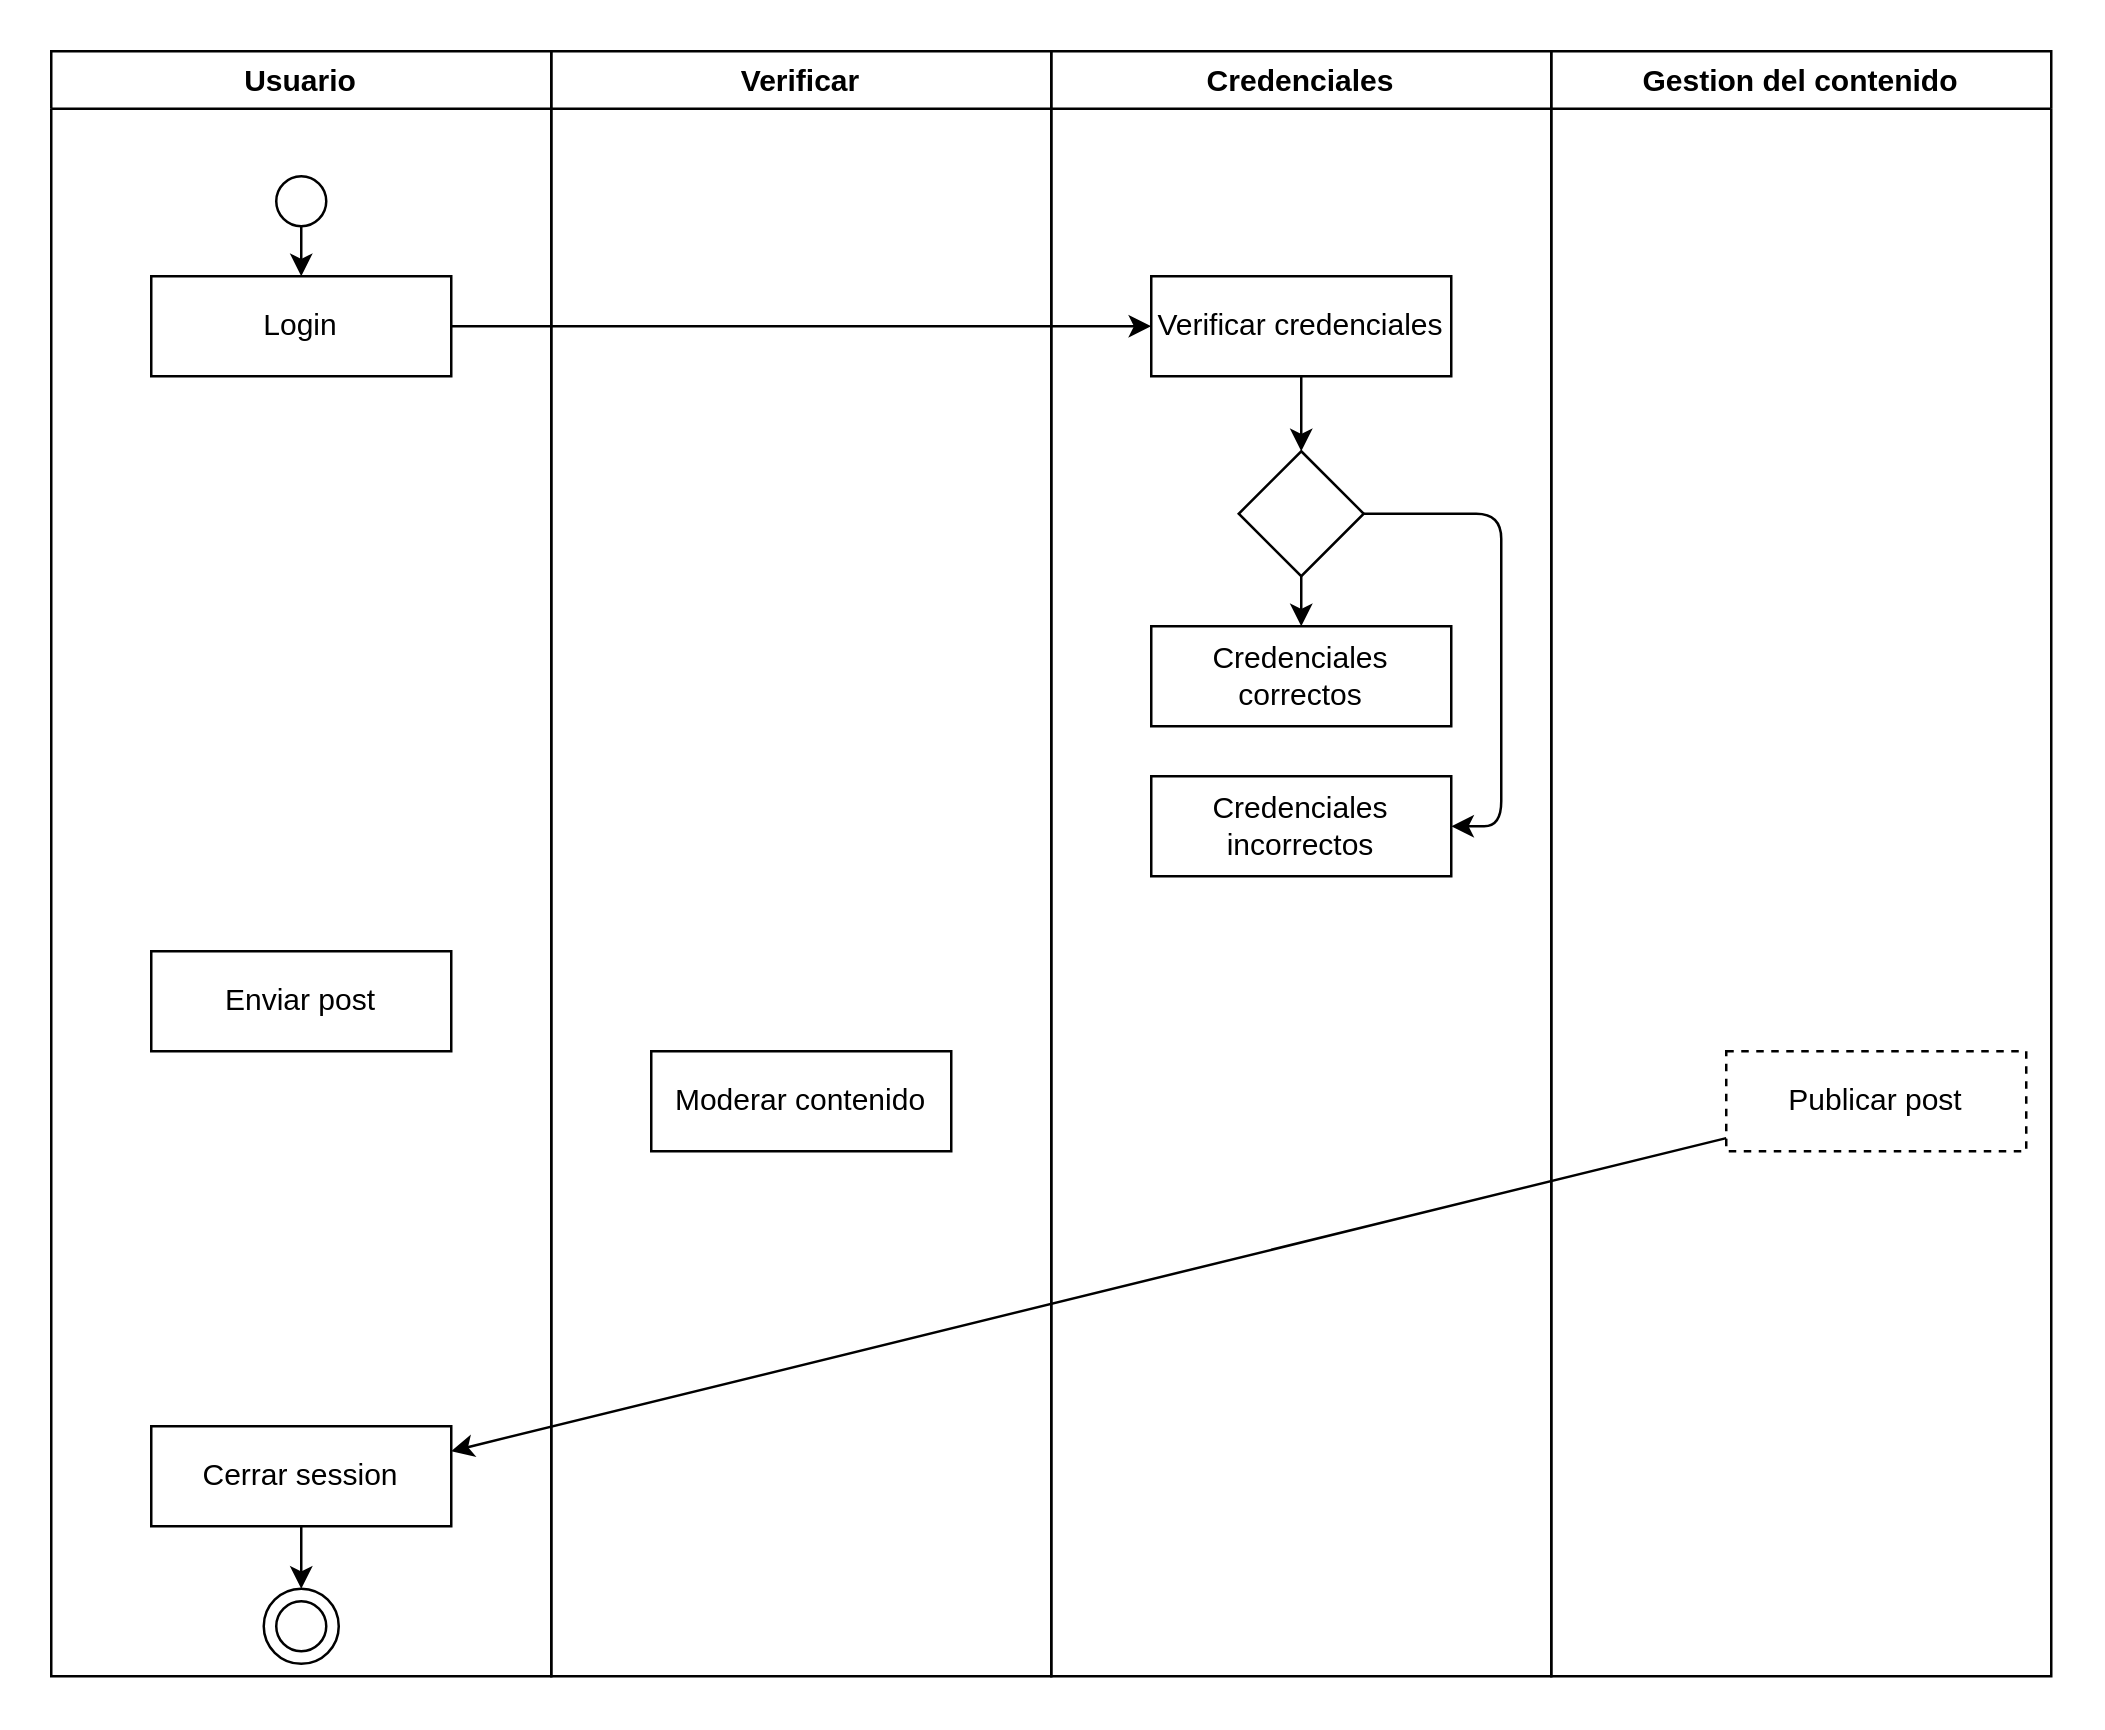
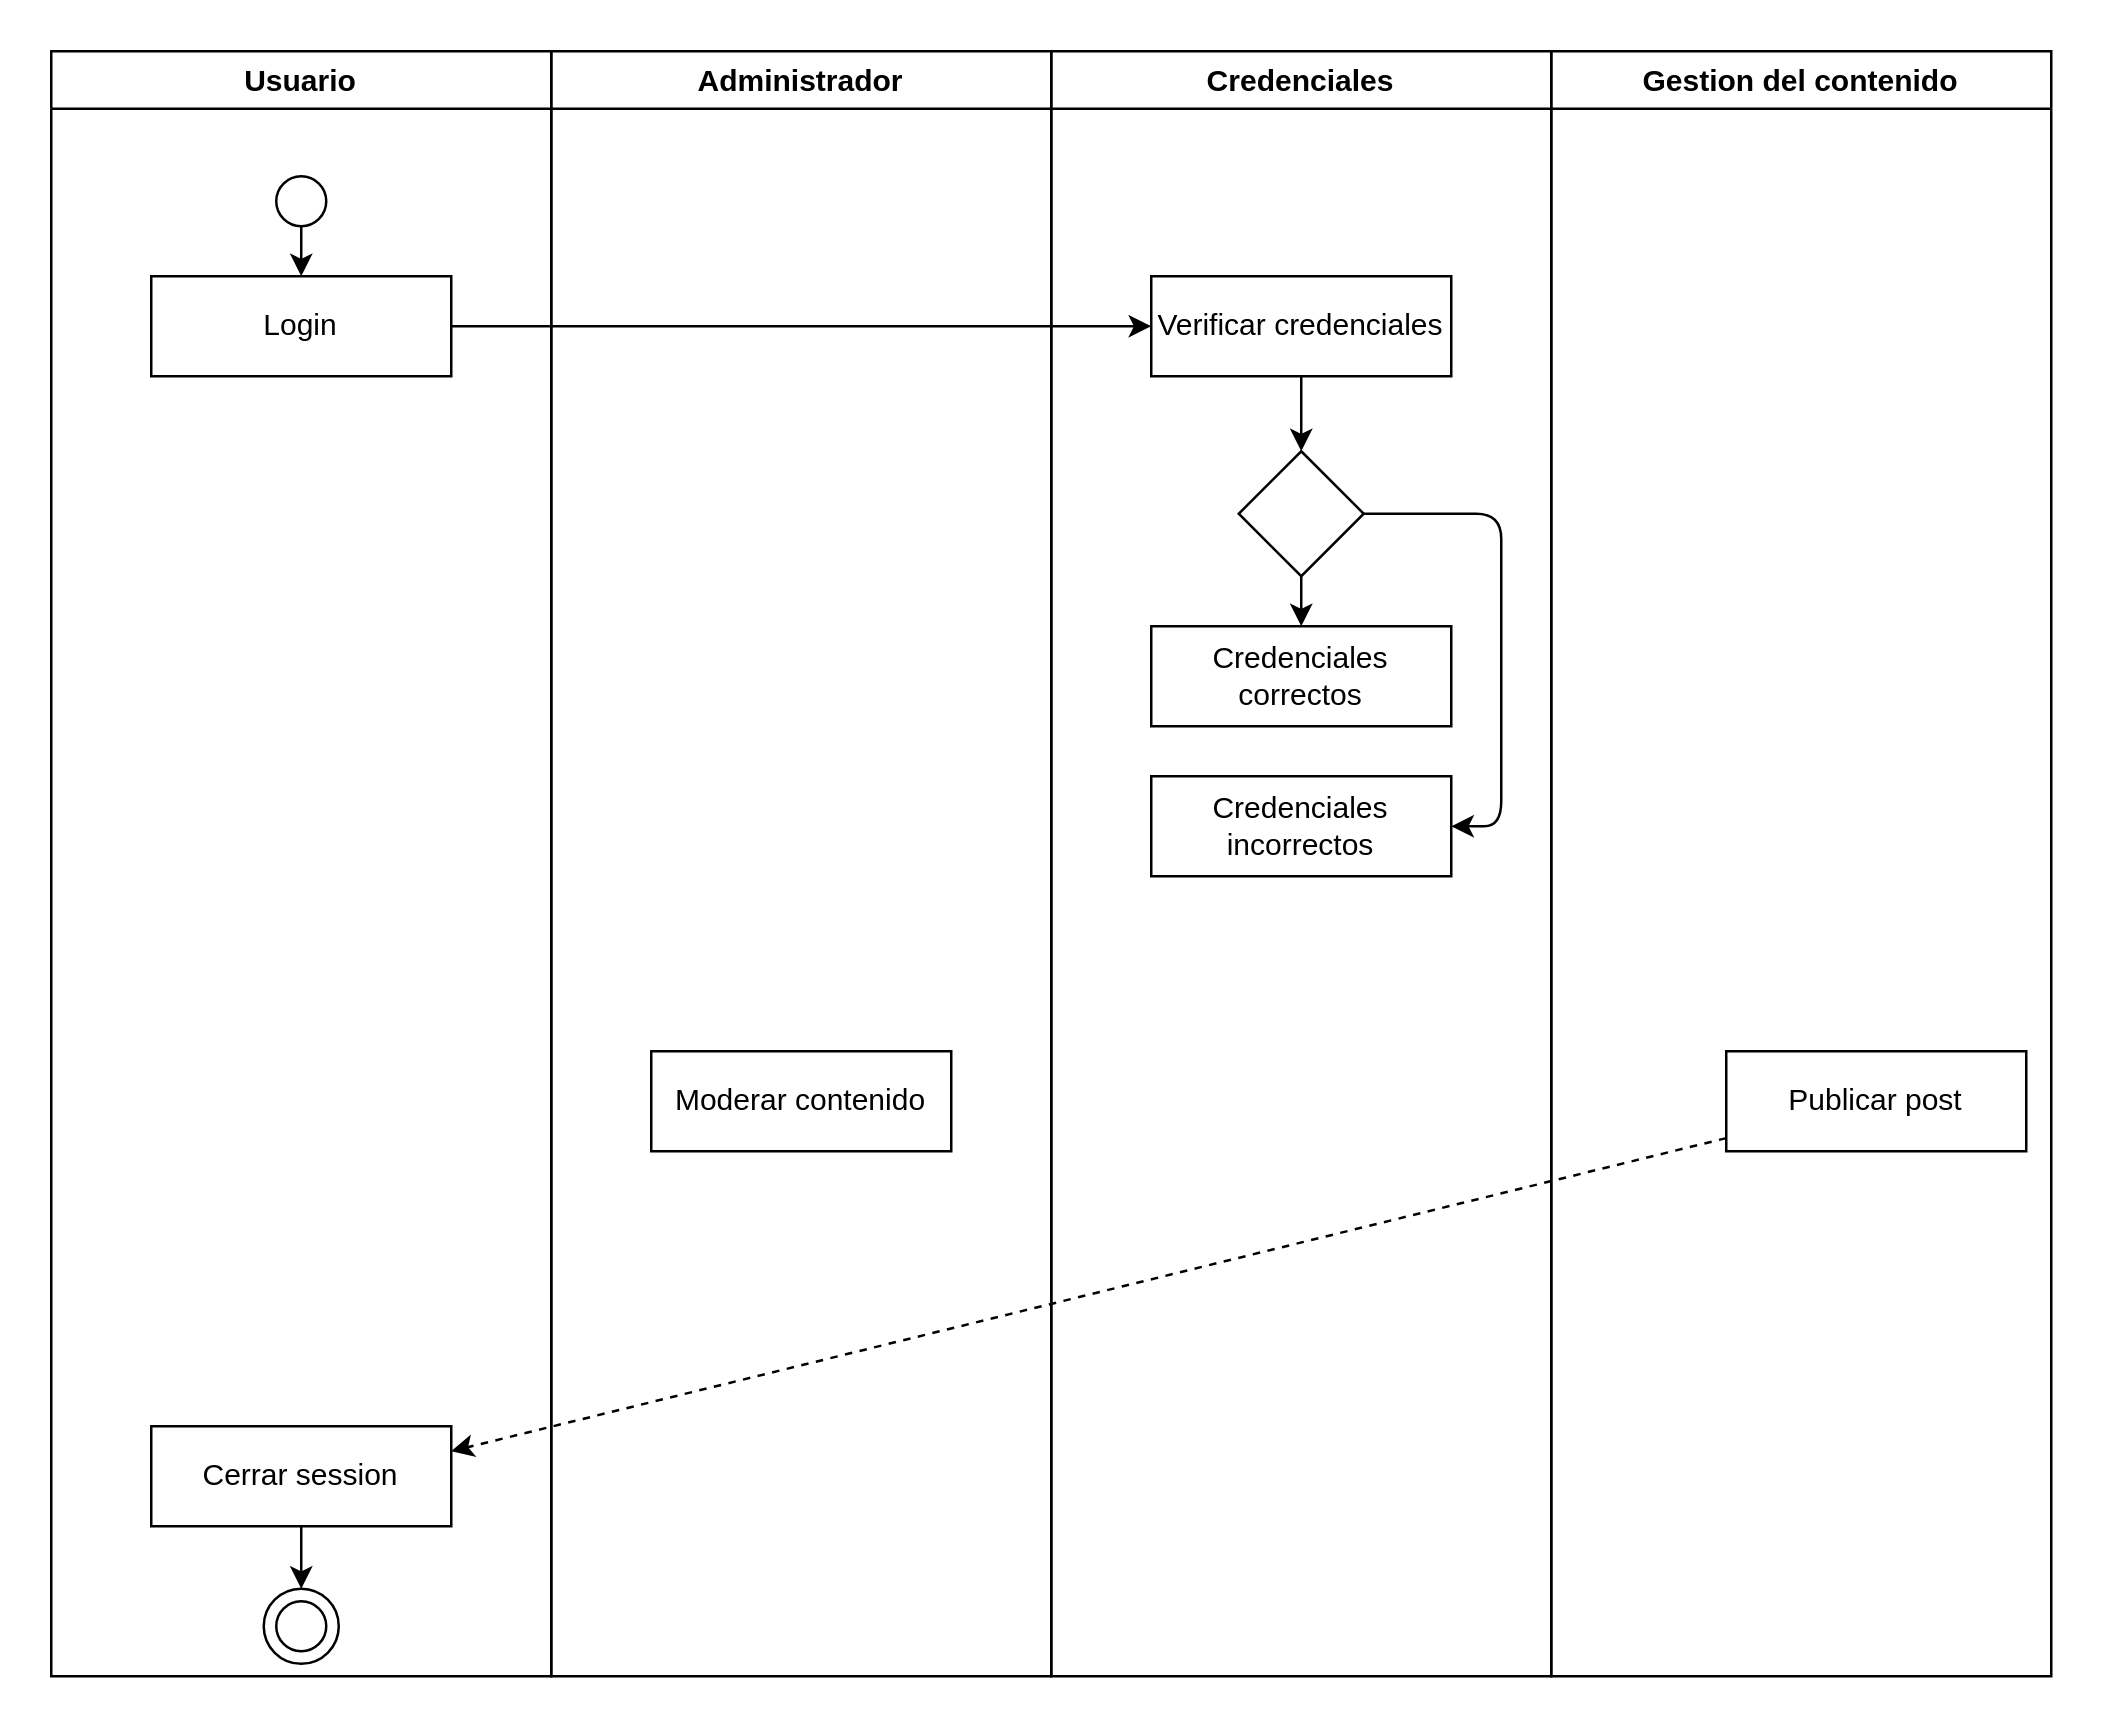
node "Verificar": label "Verificar" -> "Administrador"
node "Enviar post": removed
node "Publicar post": style dashed -> solid
edge "Publicar post" -> "Cerrar session": style solid -> dashed
